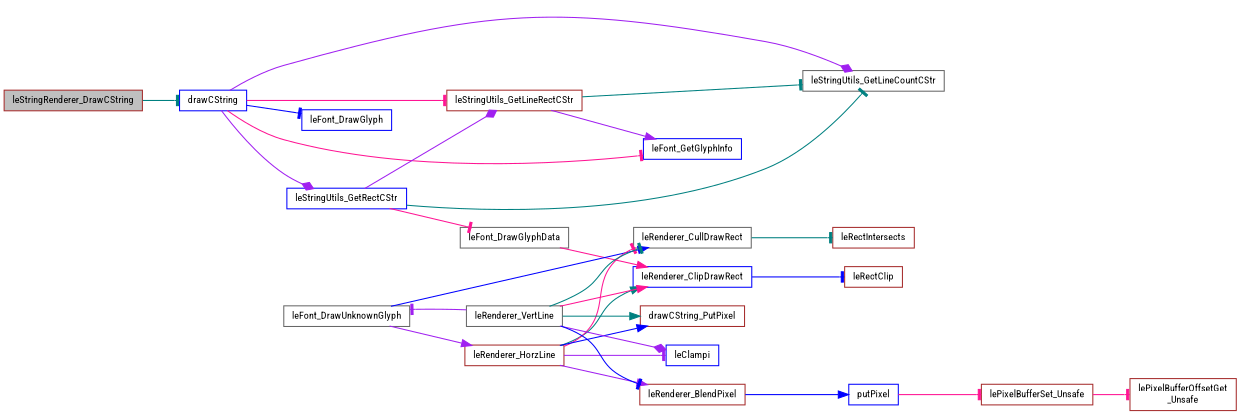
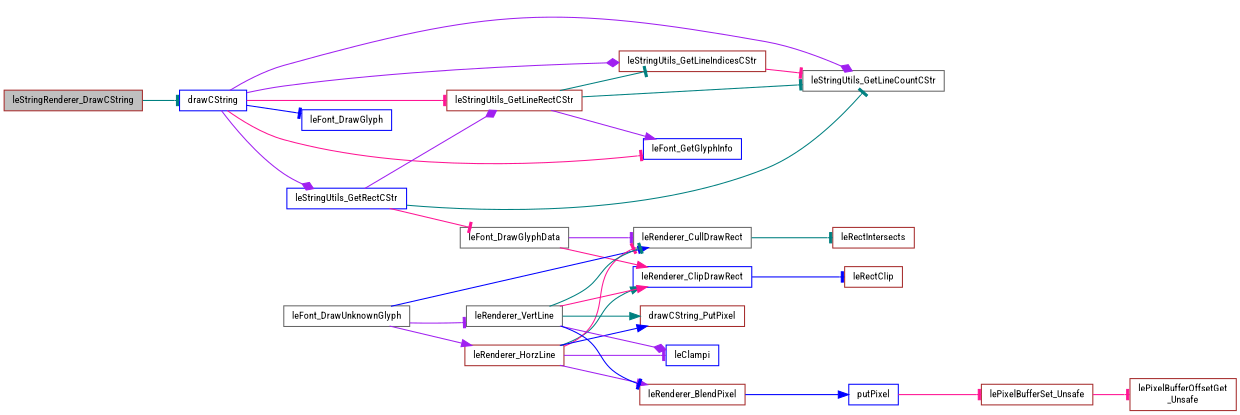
node "leStringUtils_GetLineIndicesCStr": added
edge "leFont_DrawGlyphData" -> "leRenderer_CullDrawRect": added
edge "leRenderer_VertLine" -> "leFont_DrawUnknownGlyph": reversed
